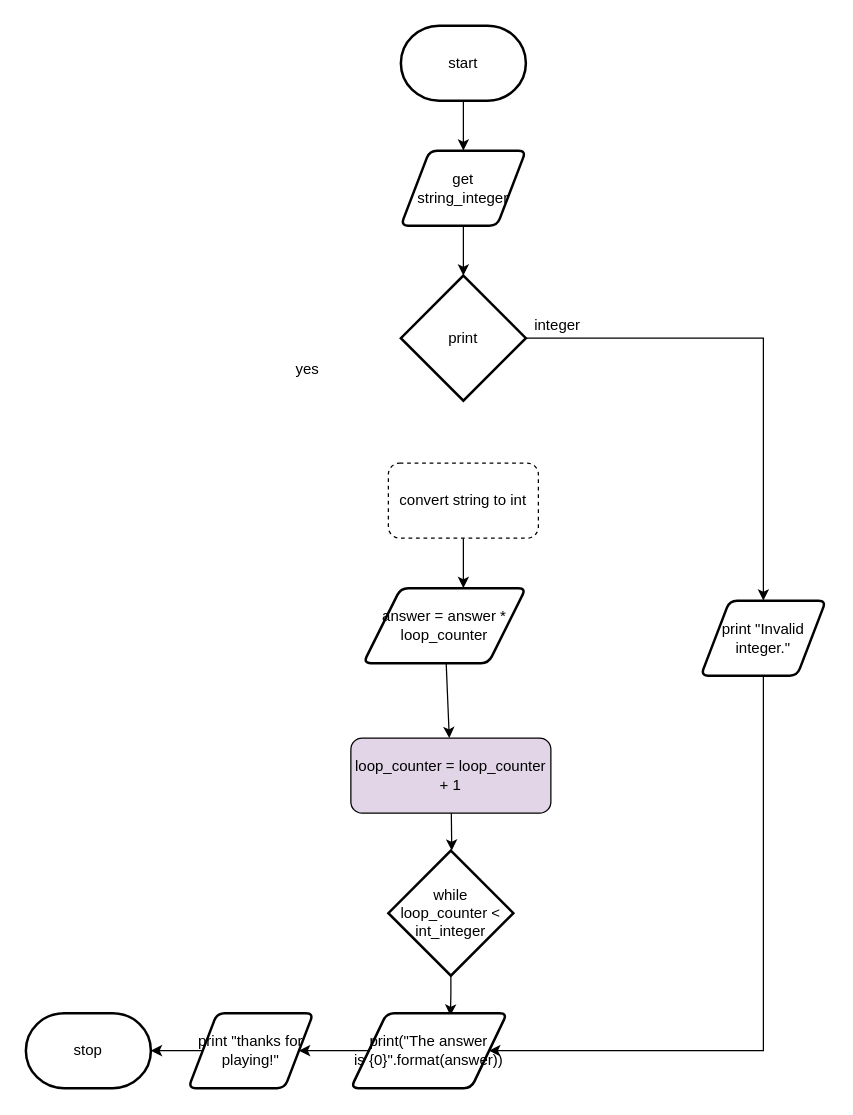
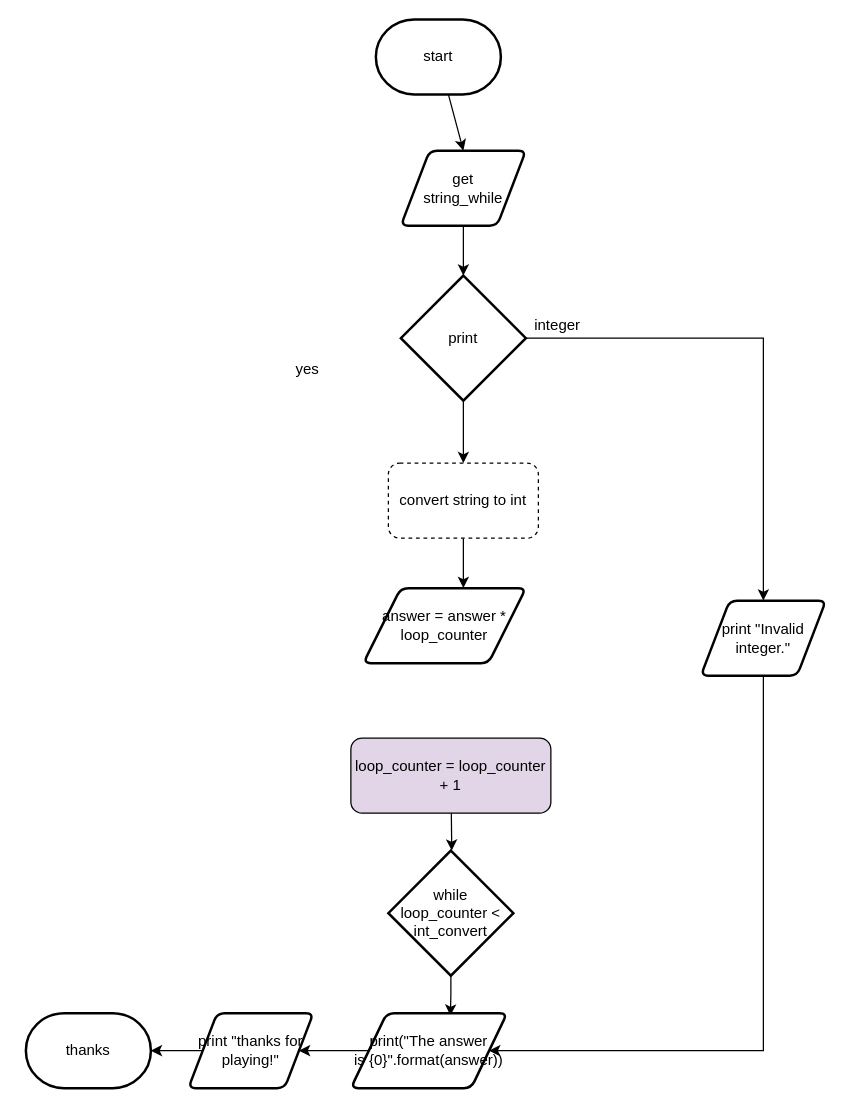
node "start": moved (463, 63) -> (438, 57)
node "get string_integer": label "get string_integer" -> "get string_while"
edge "print" -> "convert string to int": added
edge "answer = answer * loop_counter" -> "loop_counter = loop_counter + 1": removed
node "while loop_counter < int_integer": label "while loop_counter < int_integer" -> "while loop_counter < int_convert"
node "stop": label "stop" -> "thanks"
